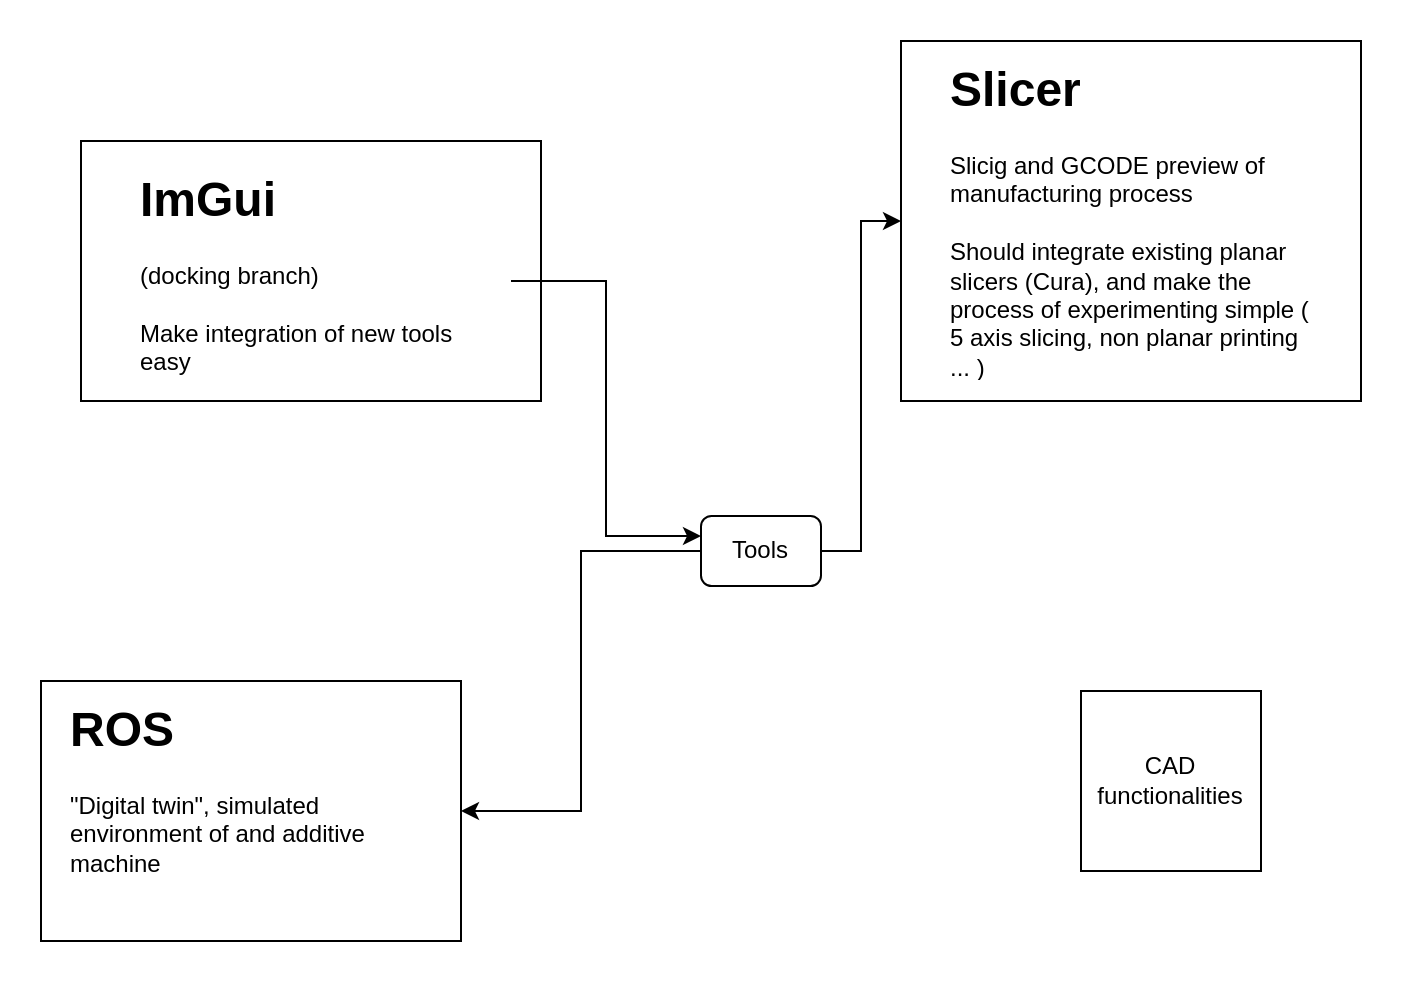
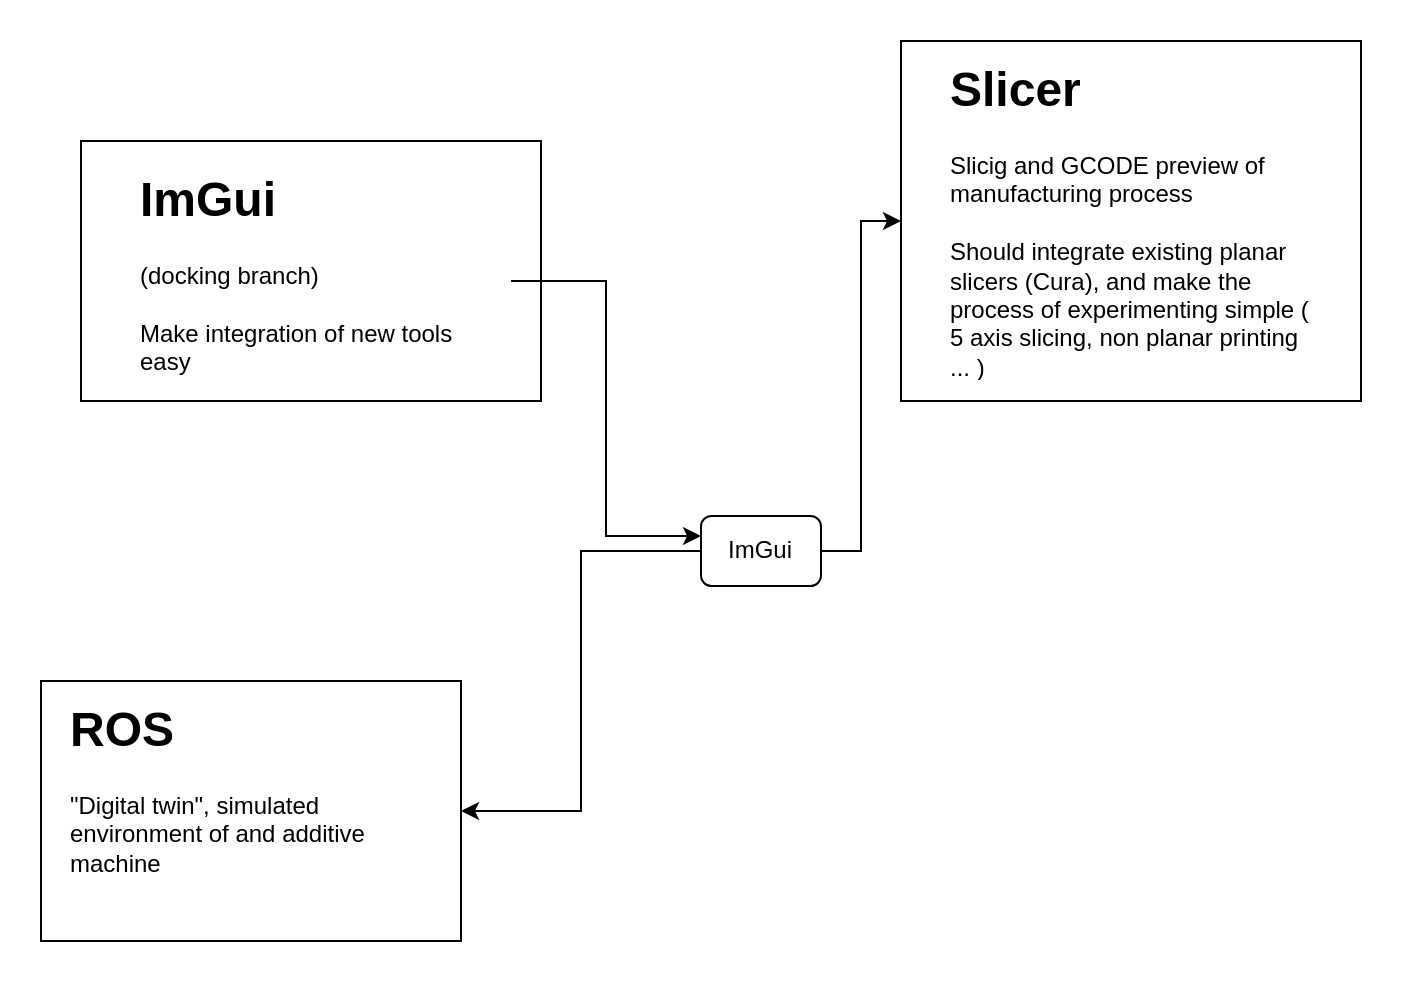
node "Tools": label "Tools" -> "ImGui"
node "CAD functionalities": removed
